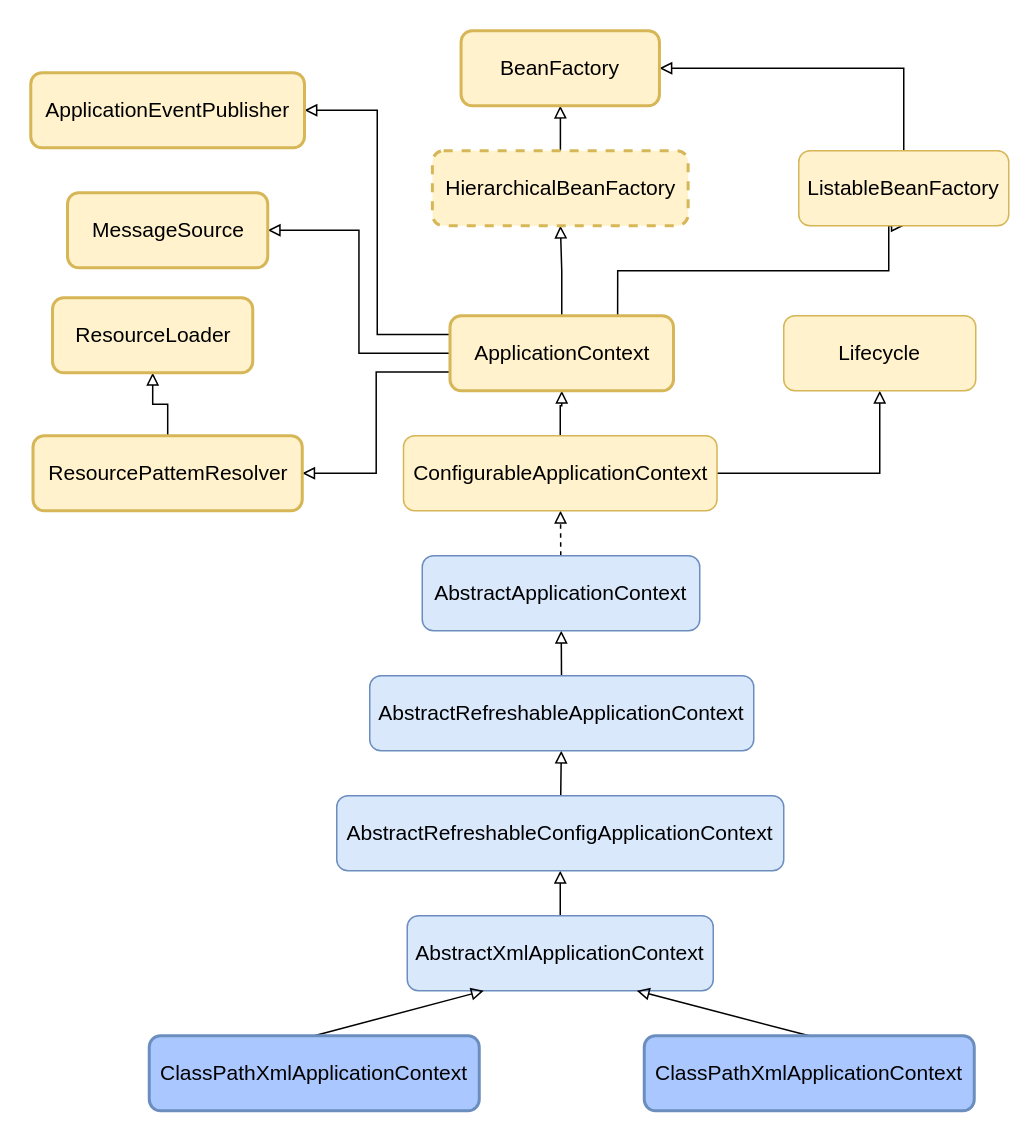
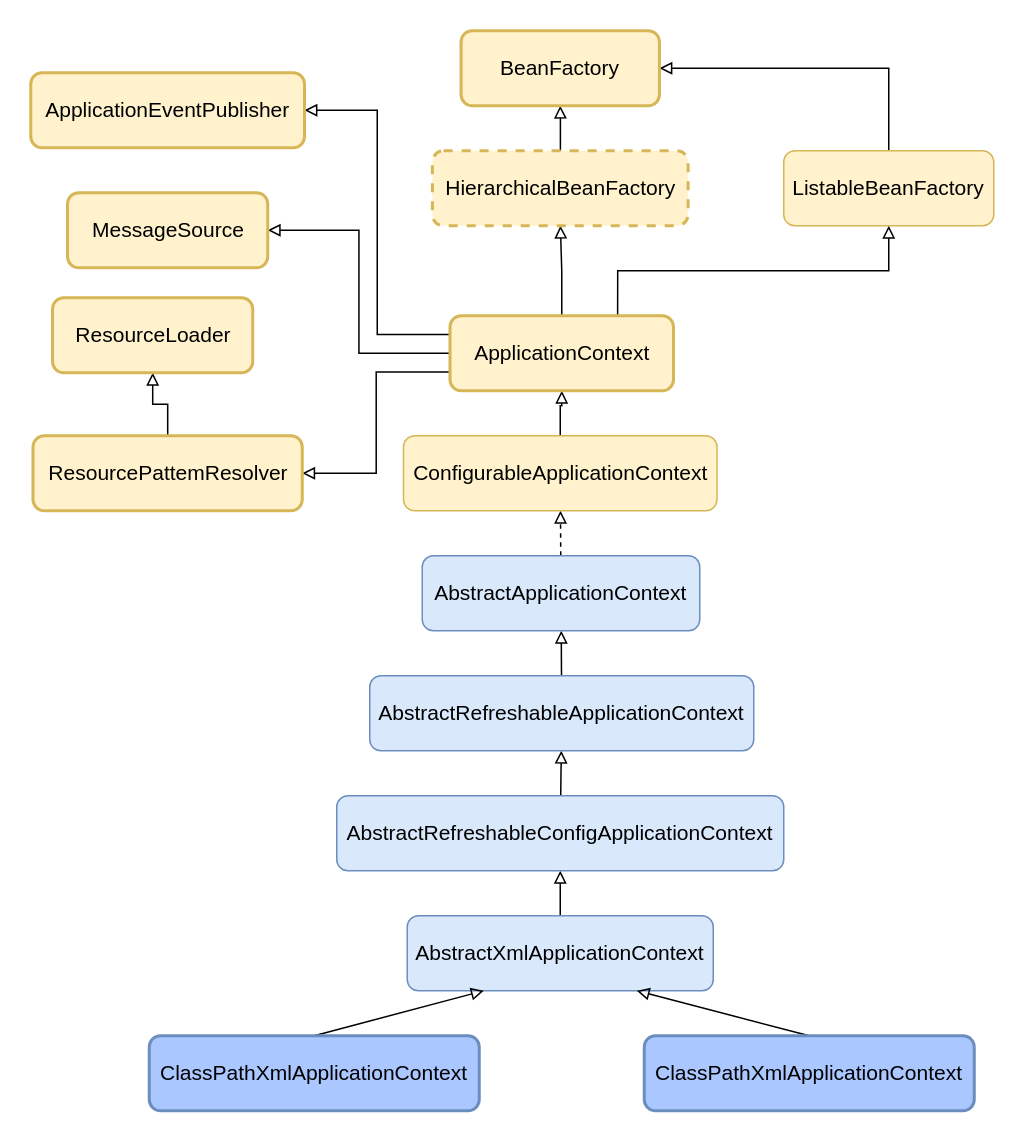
node "ListableBeanFactory": moved (904, 188) -> (889, 188)
node "Lifecycle": removed
edge "ConfigurableApplicationContext" -> "Lifecycle": removed
